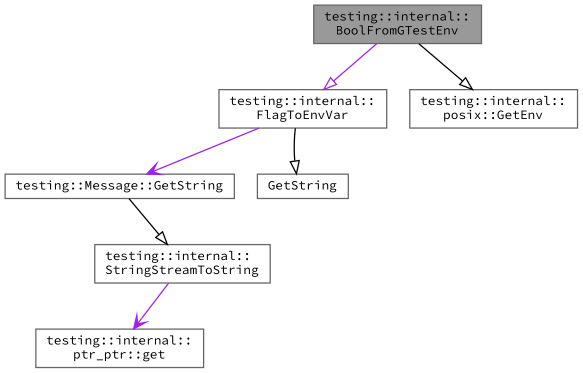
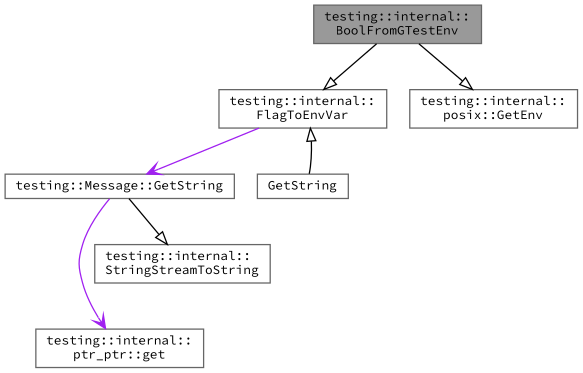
edge "testing::internal:: BoolFromGTestEnv" -> "testing::internal:: FlagToEnvVar": color purple -> black
edge "testing::internal:: FlagToEnvVar" -> "GetString": reversed
edge "testing::internal:: StringStreamToString" -> "testing::internal:: ptr_ptr::get": now "testing::Message::GetString" -> "testing::internal:: ptr_ptr::get"
